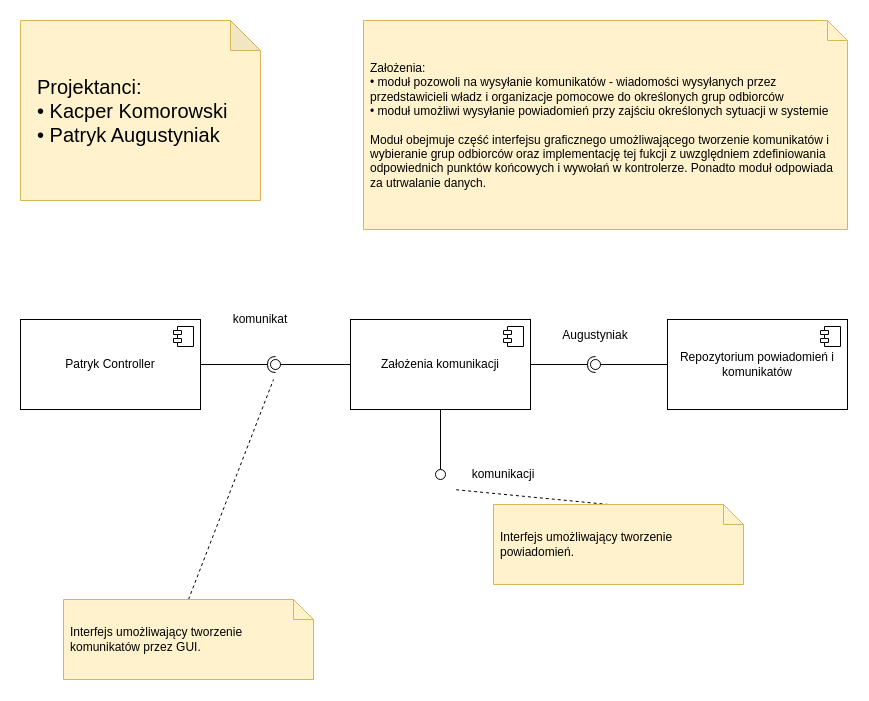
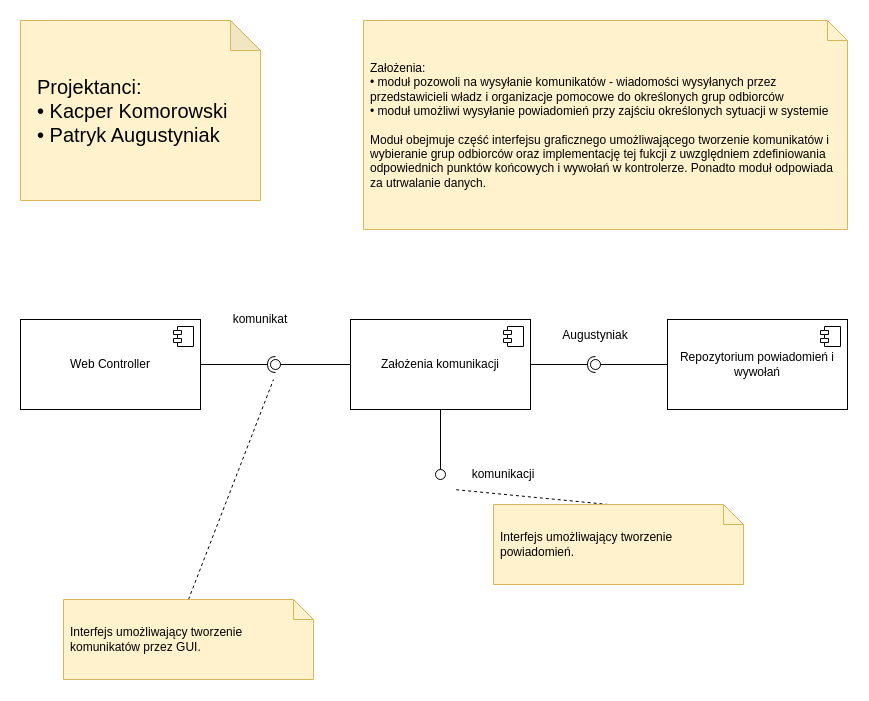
node "Patryk Controller": label "Patryk Controller" -> "Web Controller"
node "Repozytorium powiadomień i komunikatów": label "Repozytorium powiadomień i komunikatów" -> "Repozytorium powiadomień i wywołań"
